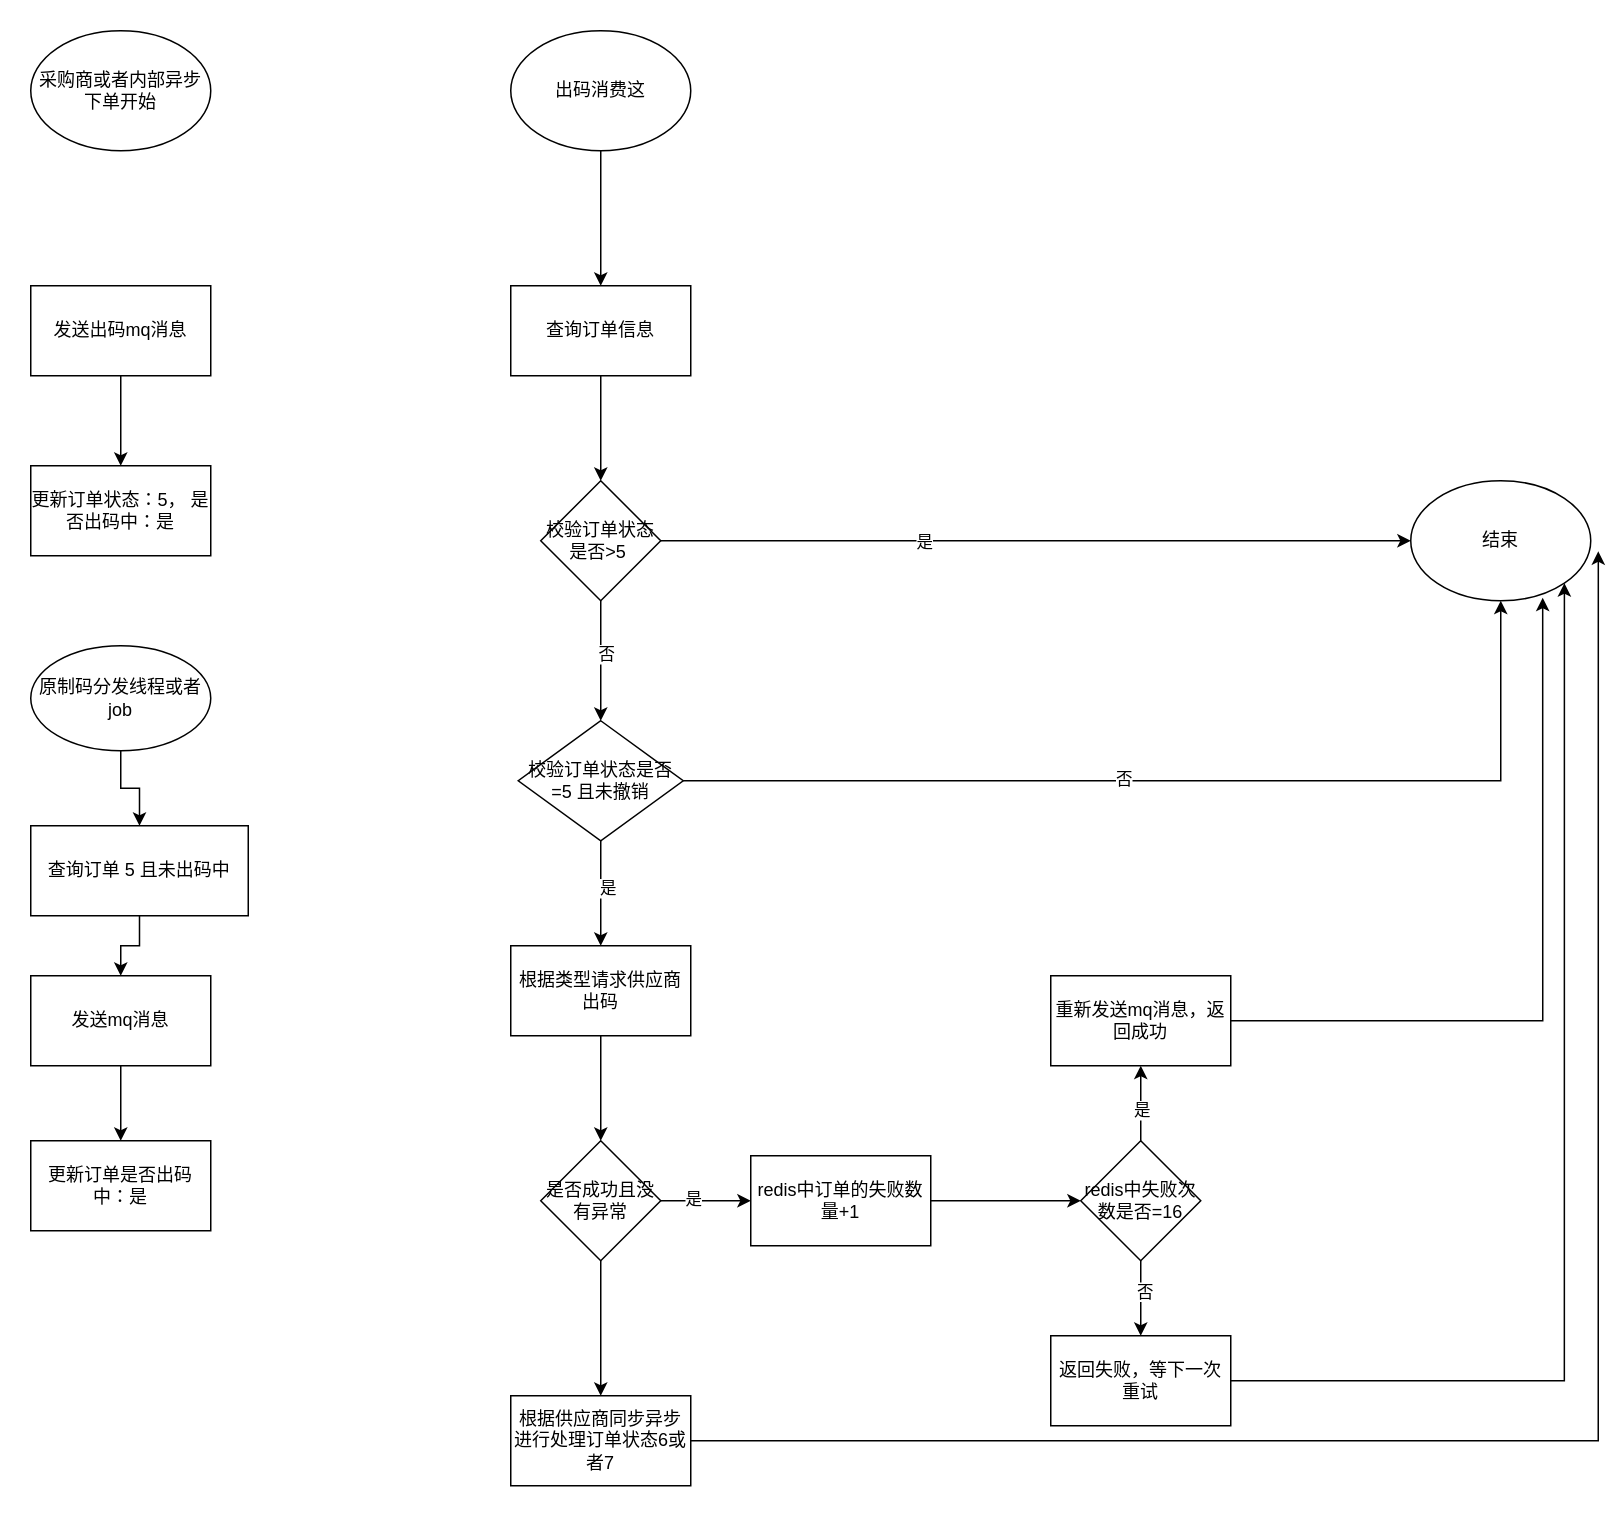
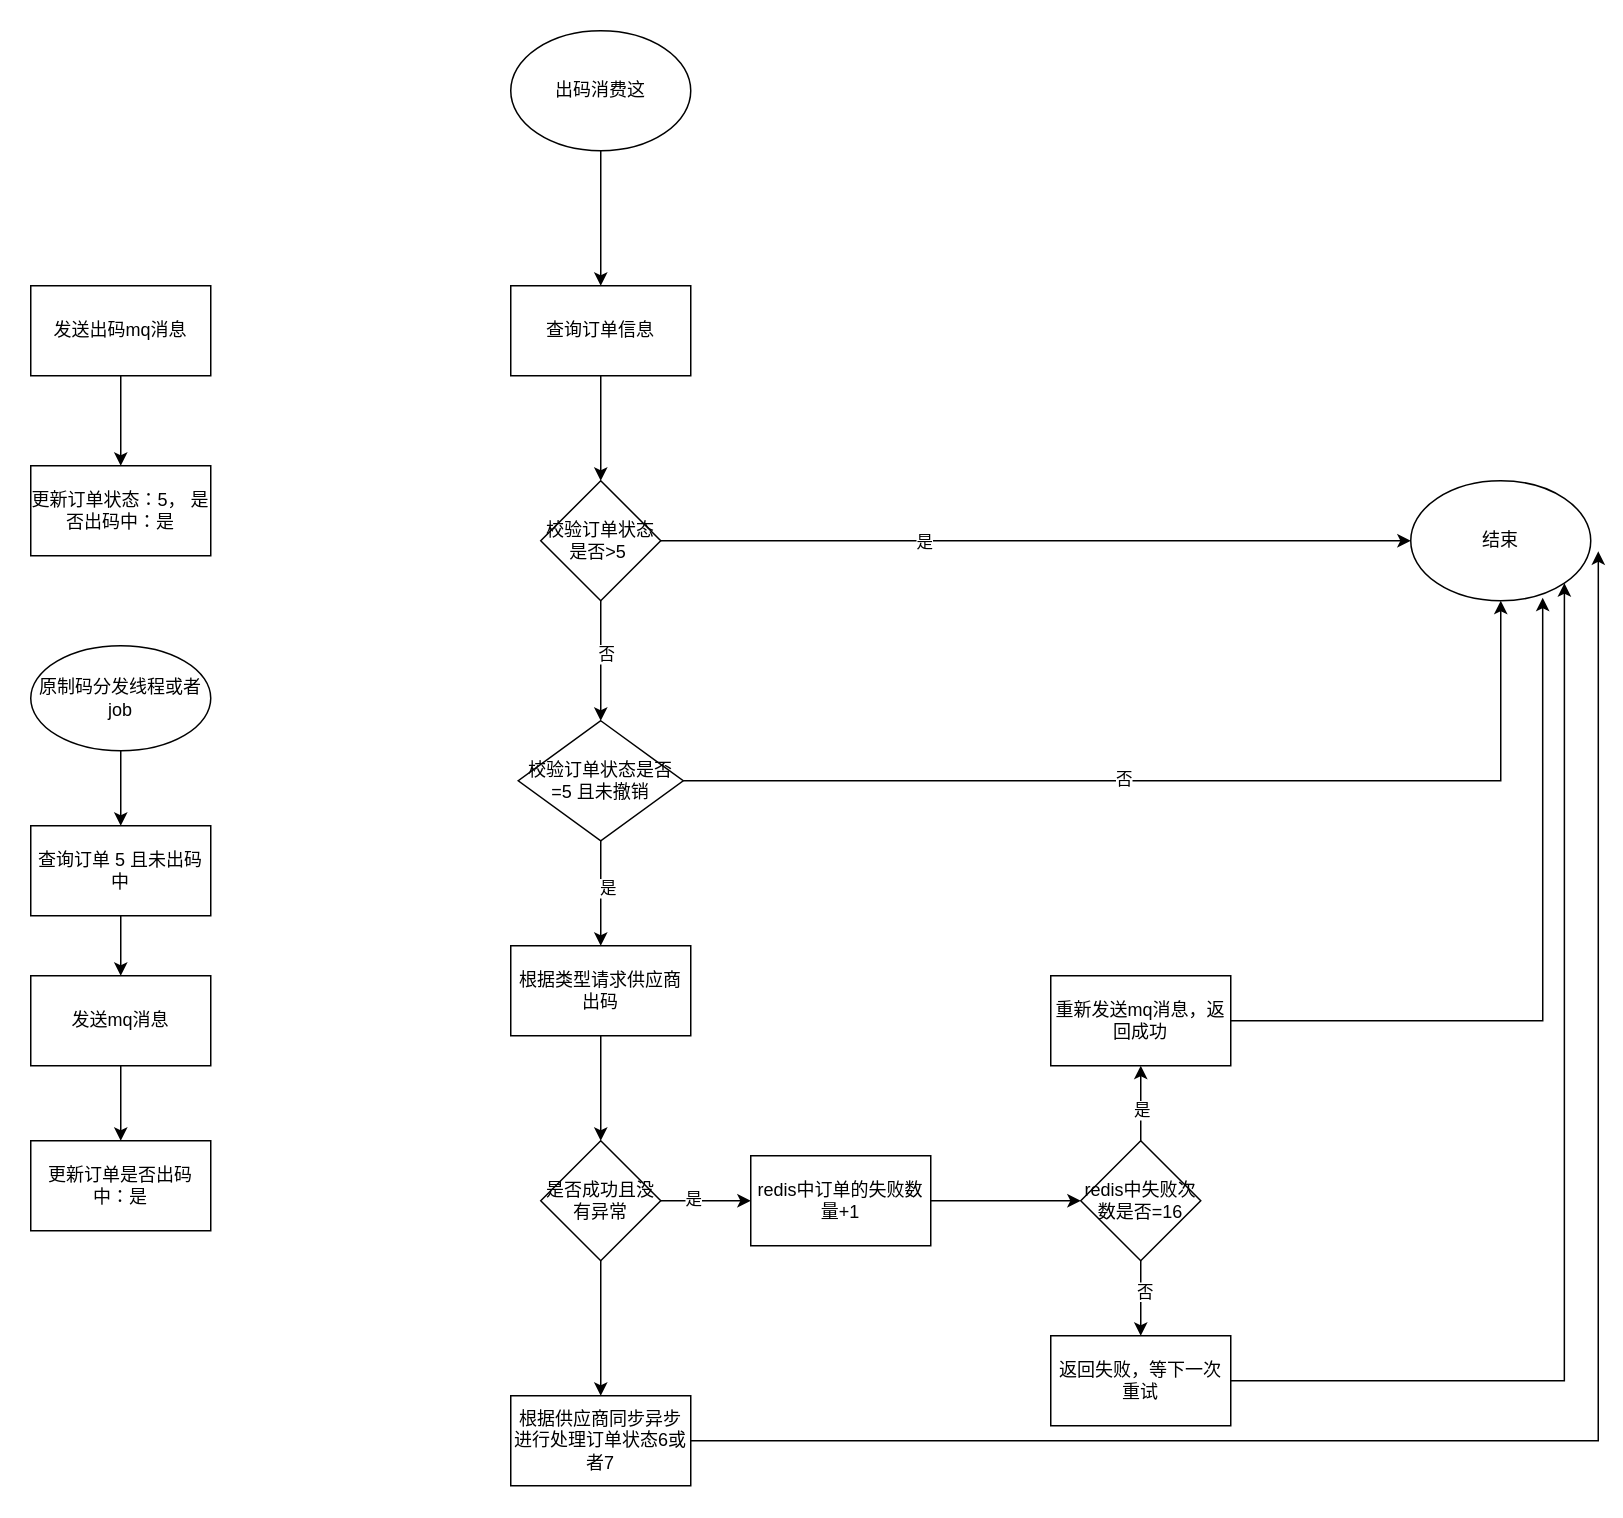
node "采购商或者内部异步下单开始": removed
node "查询订单 5 且未出码中": size 218x90 -> 180x90
